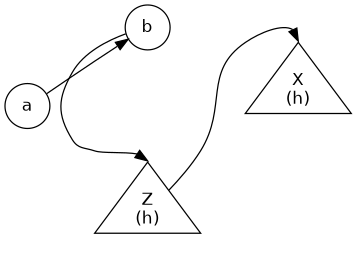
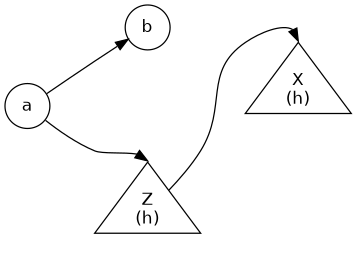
edge "b" -> "Z (h)": now "a" -> "Z (h)"
